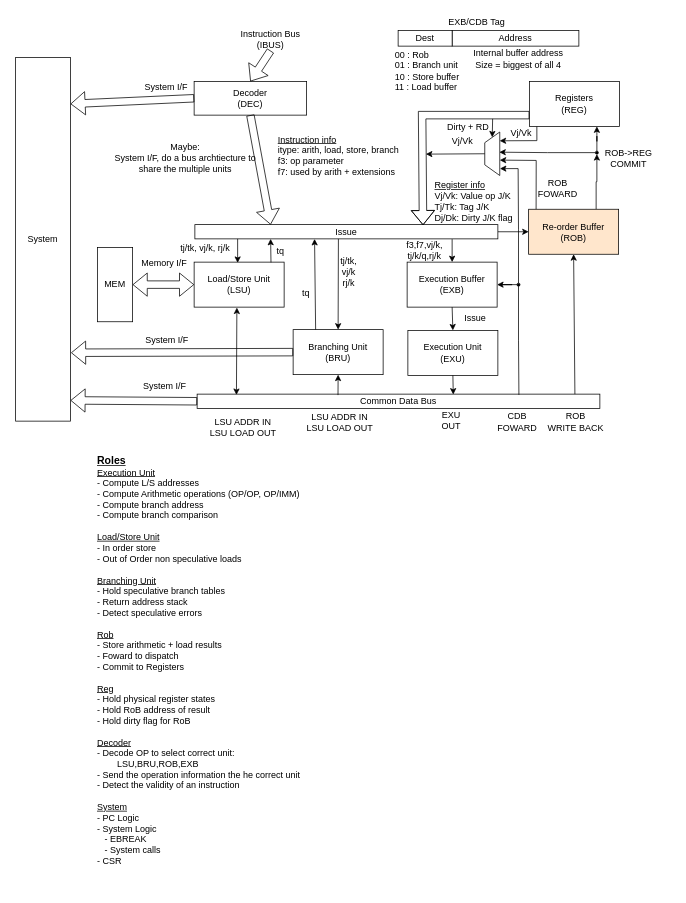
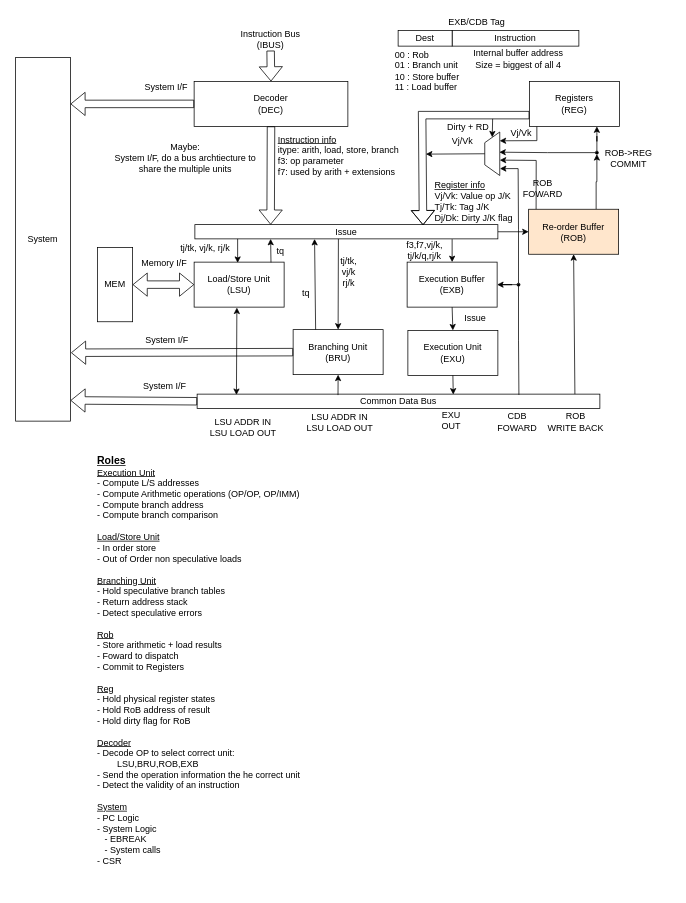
node "Address": label "Address" -> "Instruction"
node "Decoder (DEC)": size 113x34 -> 154x45
node "ROB FOWARD": moved (558, 189) -> (543, 189)
